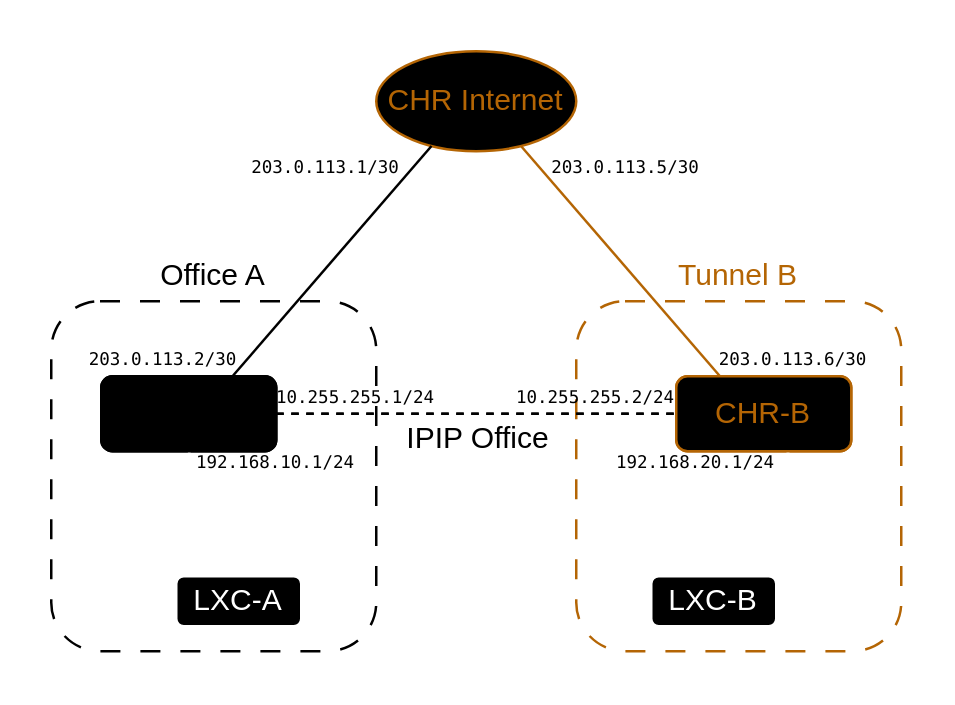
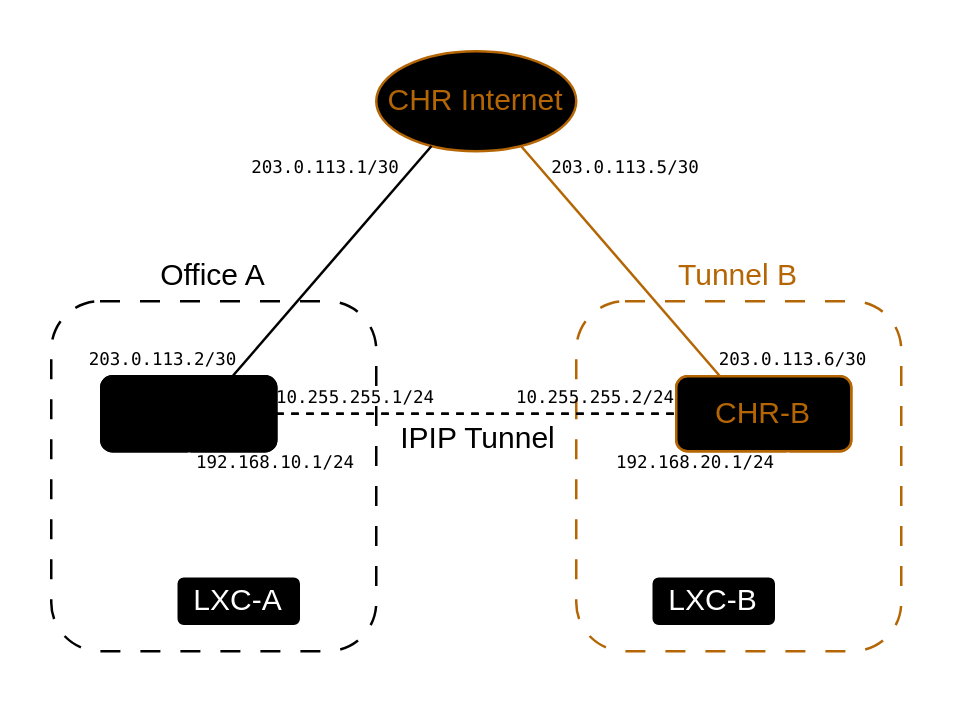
node "IPIP Office": label "IPIP Office" -> "IPIP Tunnel"
